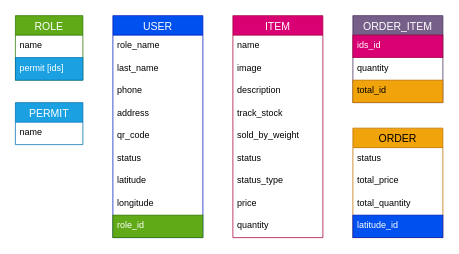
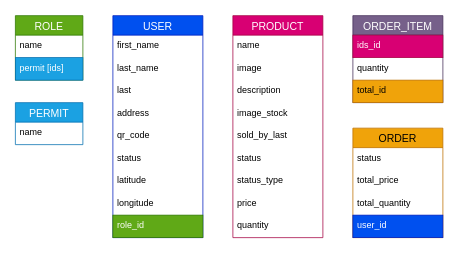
node "ITEM": label "ITEM" -> "PRODUCT"
node "role_name": label "role_name" -> "first_name"
node "phone": label "phone" -> "last"
node "track_stock": label "track_stock" -> "image_stock"
node "sold_by_weight": label "sold_by_weight" -> "sold_by_last"
node "latitude_id": label "latitude_id" -> "user_id"
